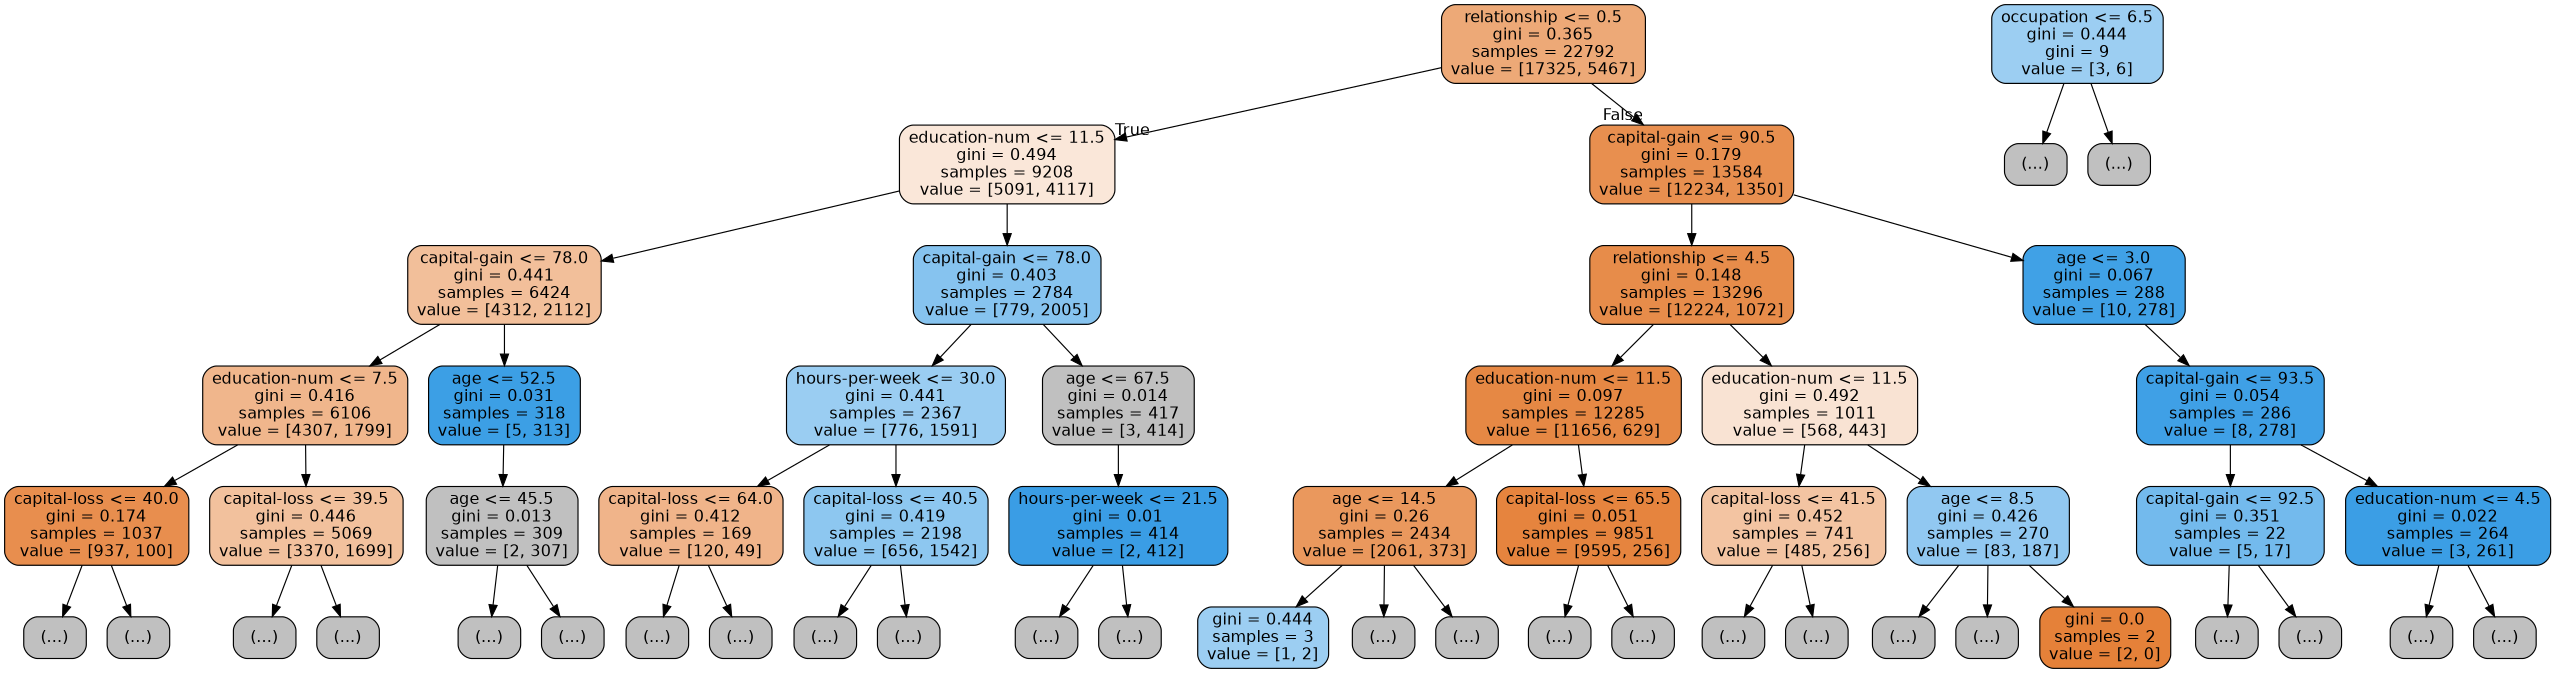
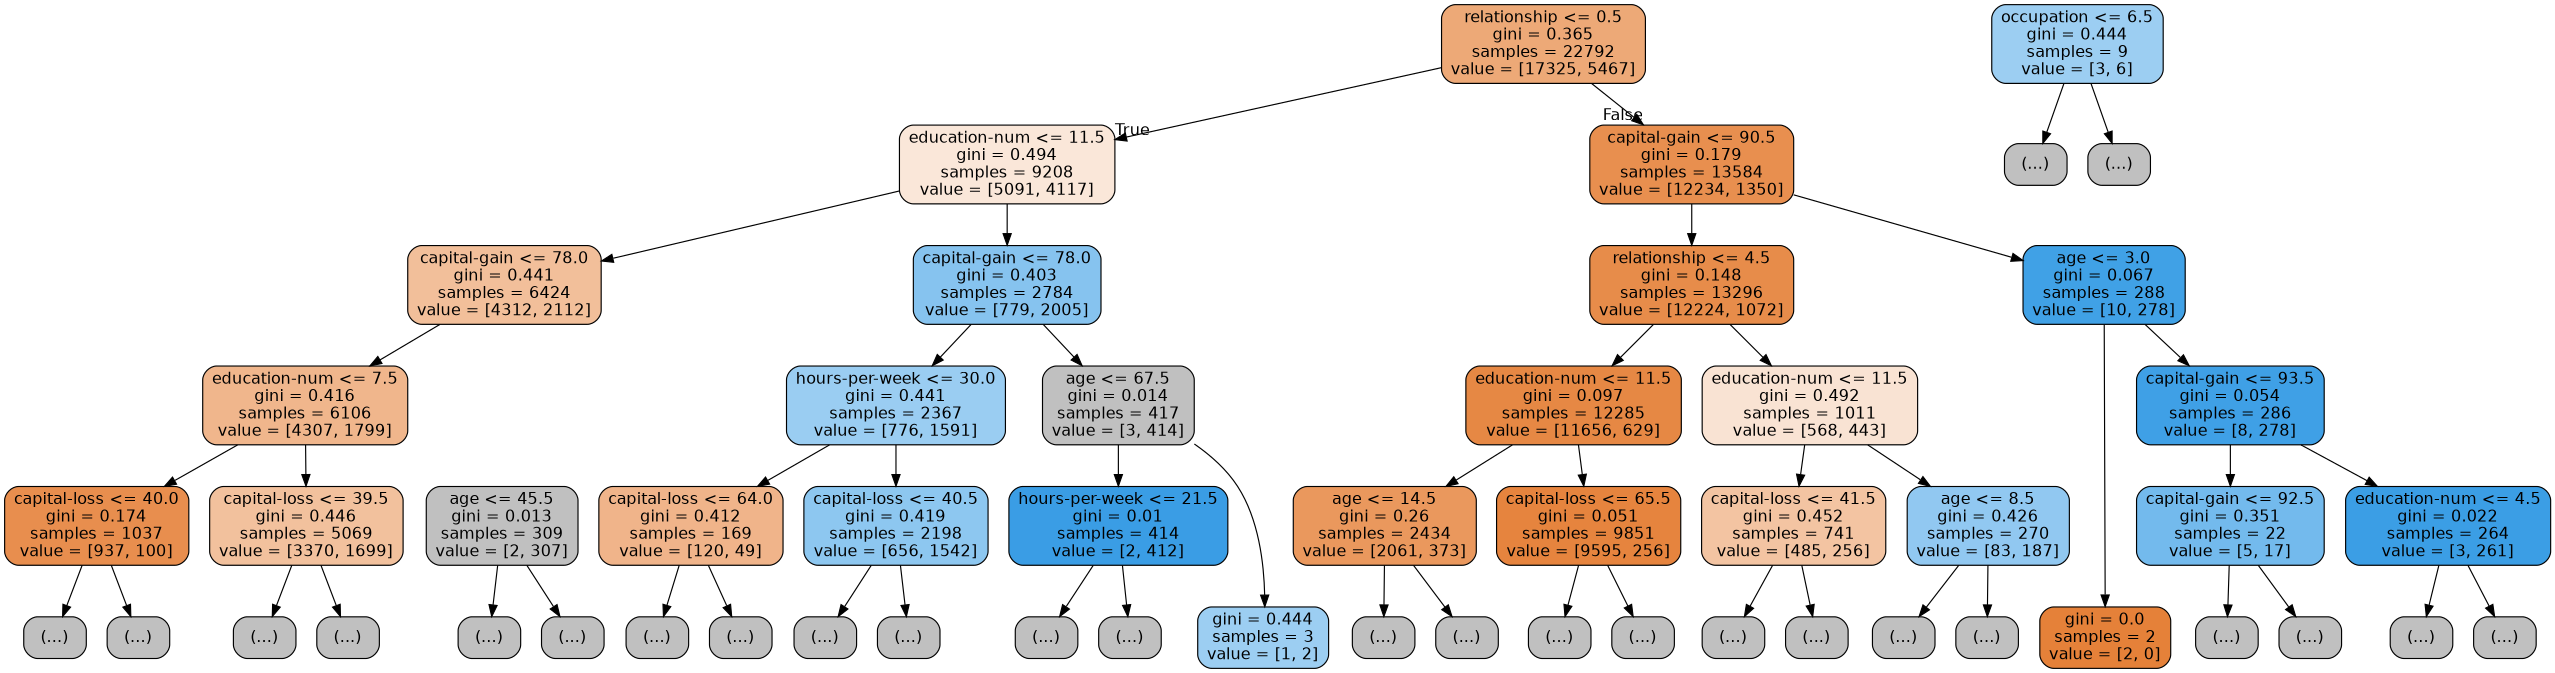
node "occupation <= 6.5 gini = 0.444 gini = 9 value = [3, 6]": label "occupation <= 6.5 gini = 0.444 gini = 9 value = [3, 6]" -> "occupation <= 6.5 gini = 0.444 samples = 9 value = [3, 6]"
node "age <= 52.5 gini = 0.031 samples = 318 value = [5, 313]": removed
edge "age <= 14.5 gini = 0.26 samples = 2434 value = [2061, 373]" -> "gini = 0.444 samples = 3 value = [1, 2]": now "age <= 67.5 gini = 0.014 samples = 417 value = [3, 414]" -> "gini = 0.444 samples = 3 value = [1, 2]"
edge "age <= 8.5 gini = 0.426 samples = 270 value = [83, 187]" -> "gini = 0.0 samples = 2 value = [2, 0]": now "age <= 3.0 gini = 0.067 samples = 288 value = [10, 278]" -> "gini = 0.0 samples = 2 value = [2, 0]"
